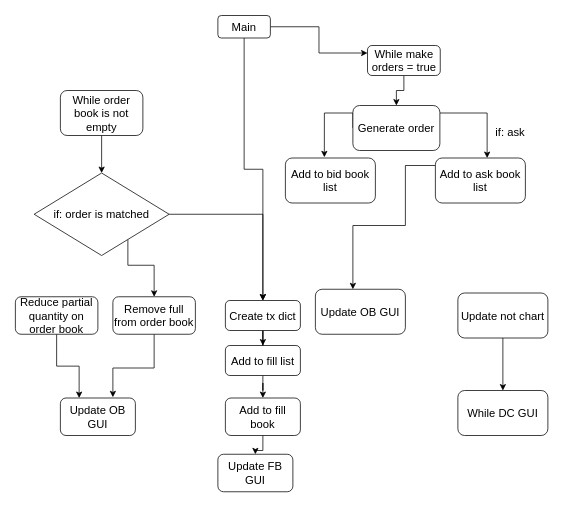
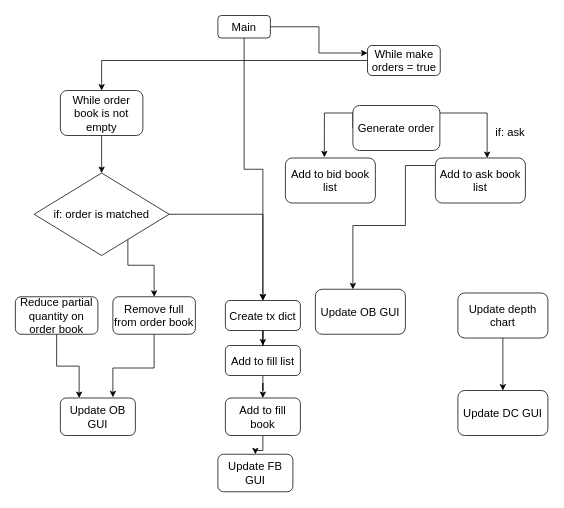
edge "While make orders = true" -> "Generate order": now "While make orders = true" -> "While order book is not empty"
node "Update not chart": label "Update not chart" -> "Update depth chart"
node "While DC GUI": label "While DC GUI" -> "Update DC GUI"
